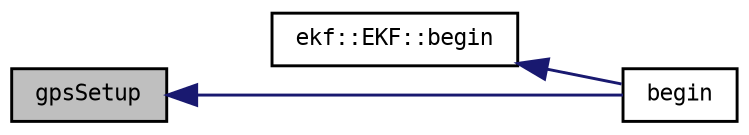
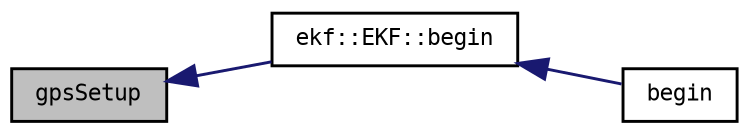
edge "begin" -> "gpsSetup": now "ekf::EKF::begin" -> "gpsSetup"
